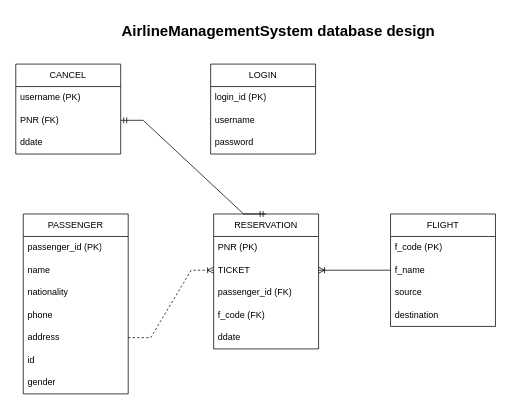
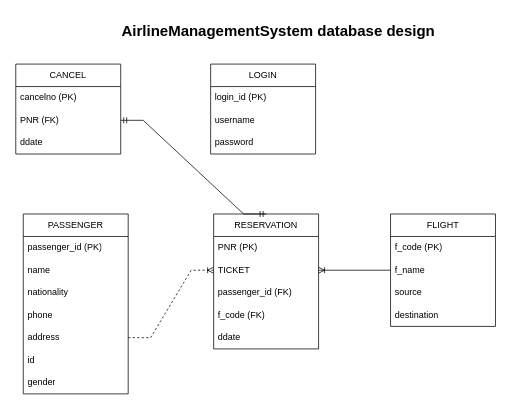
node "username (PK)": label "username (PK)" -> "cancelno (PK)"
